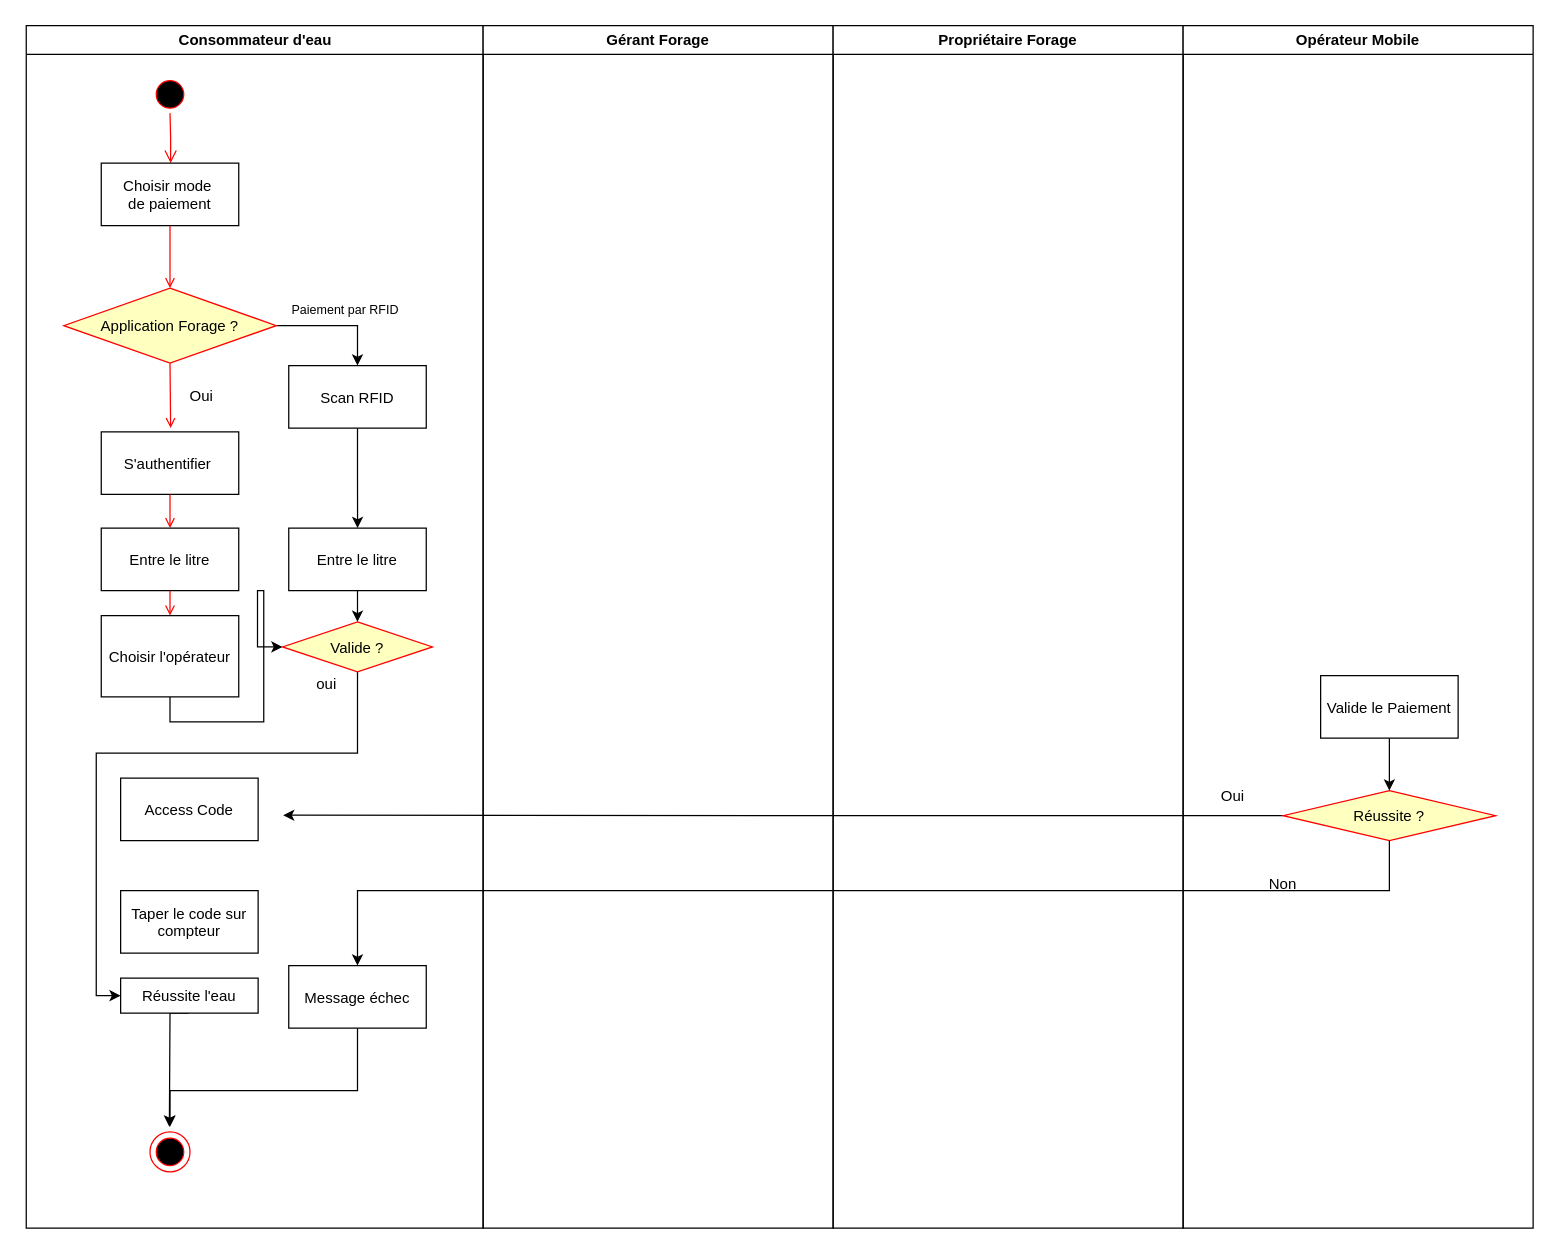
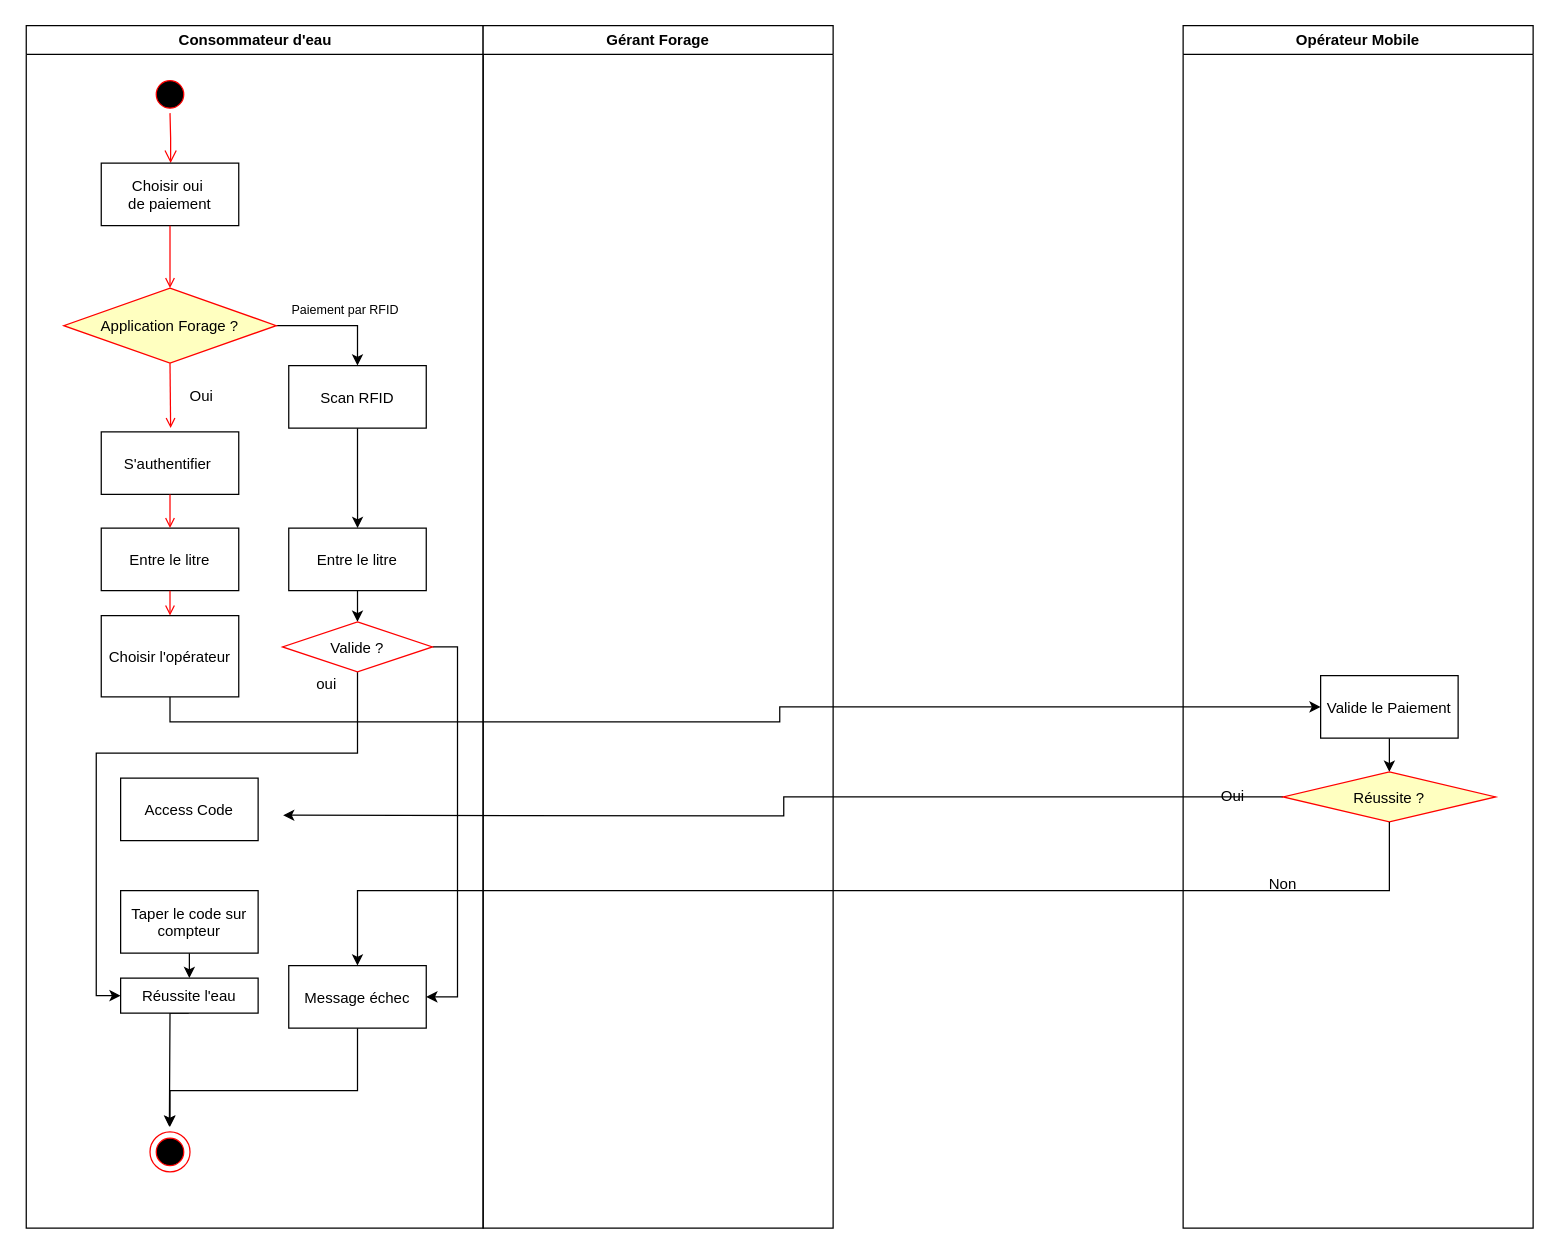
node "Choisir mode de paiement": label "Choisir mode de paiement" -> "Choisir oui de paiement"
edge "Choisir l'opérateur" -> "Valide ?": now "Choisir l'opérateur" -> "Valide le Paiement"
node "Propriétaire Forage": removed
node "Valide ?": fillcolor #ffffc0 -> #ffffff
node "Réussite ?": moved (1389, 816) -> (1389, 797)
edge "Valide ?" -> "Message échec": added
edge "Taper le code sur compteur" -> "Réussite l'eau": added
